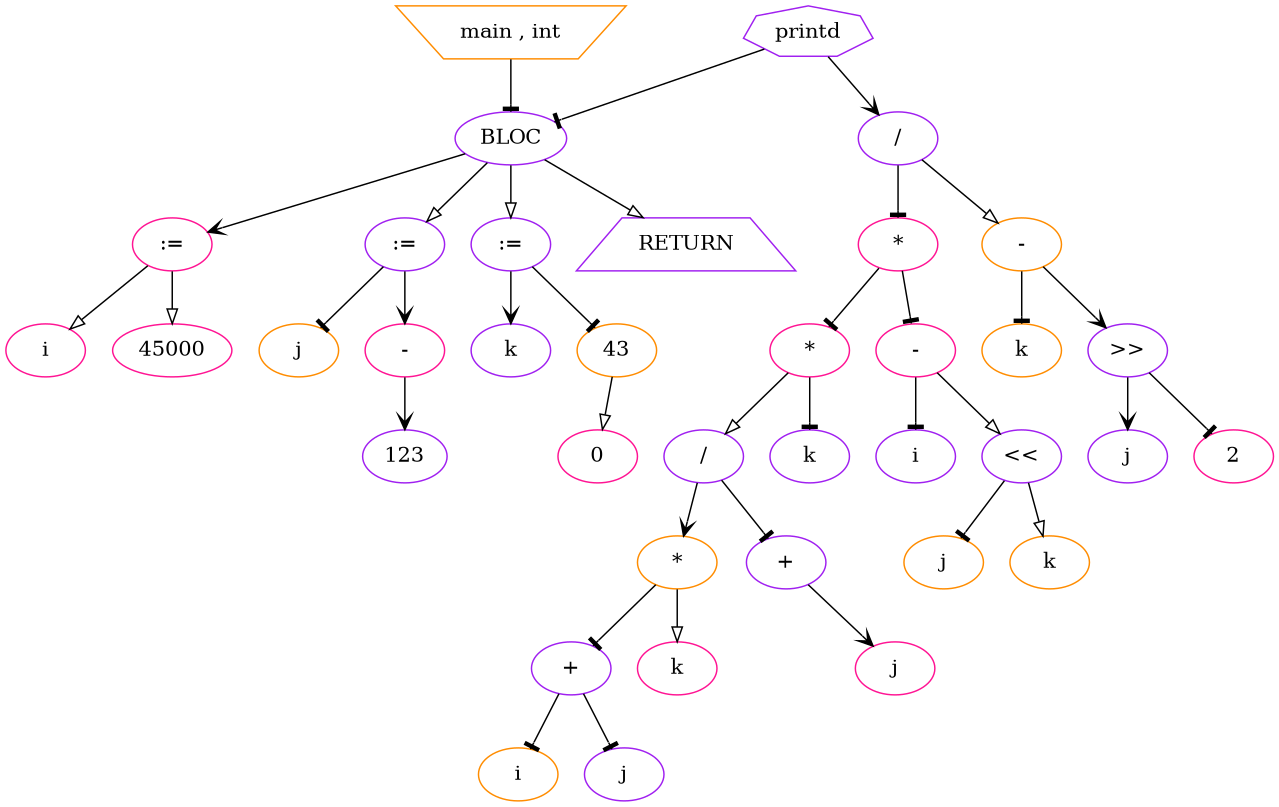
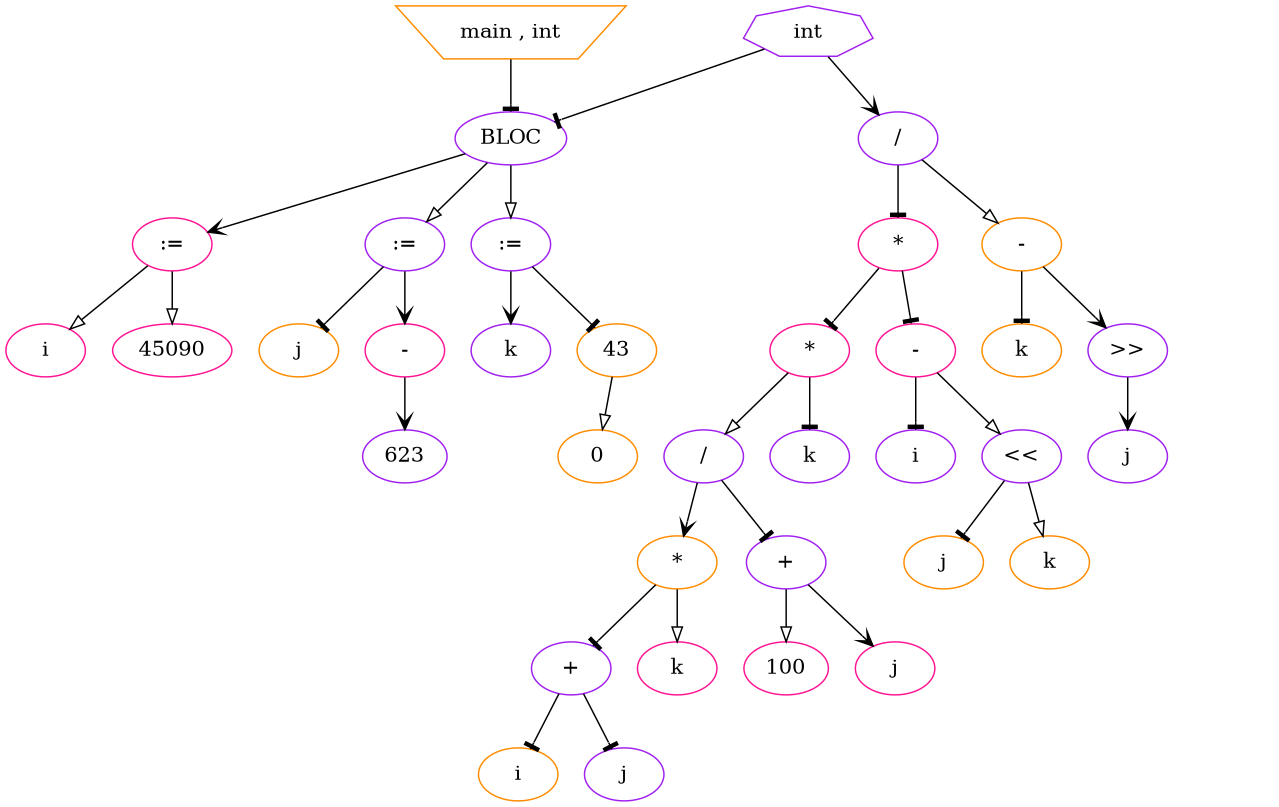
node "printd": label "printd" -> "int"
node "RETURN": removed
node "45000": label "45000" -> "45090"
node "123": label "123" -> "623"
node "0": color deeppink -> darkorange
node "2": removed
node "100": added
